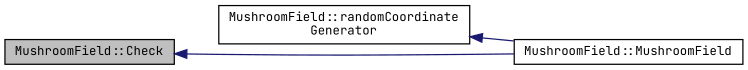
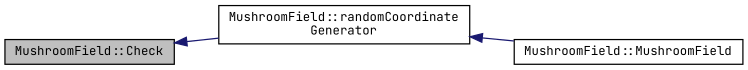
edge "MushroomField::MushroomField" -> "MushroomField::Check": now "MushroomField::randomCoordinate Generator" -> "MushroomField::Check"
